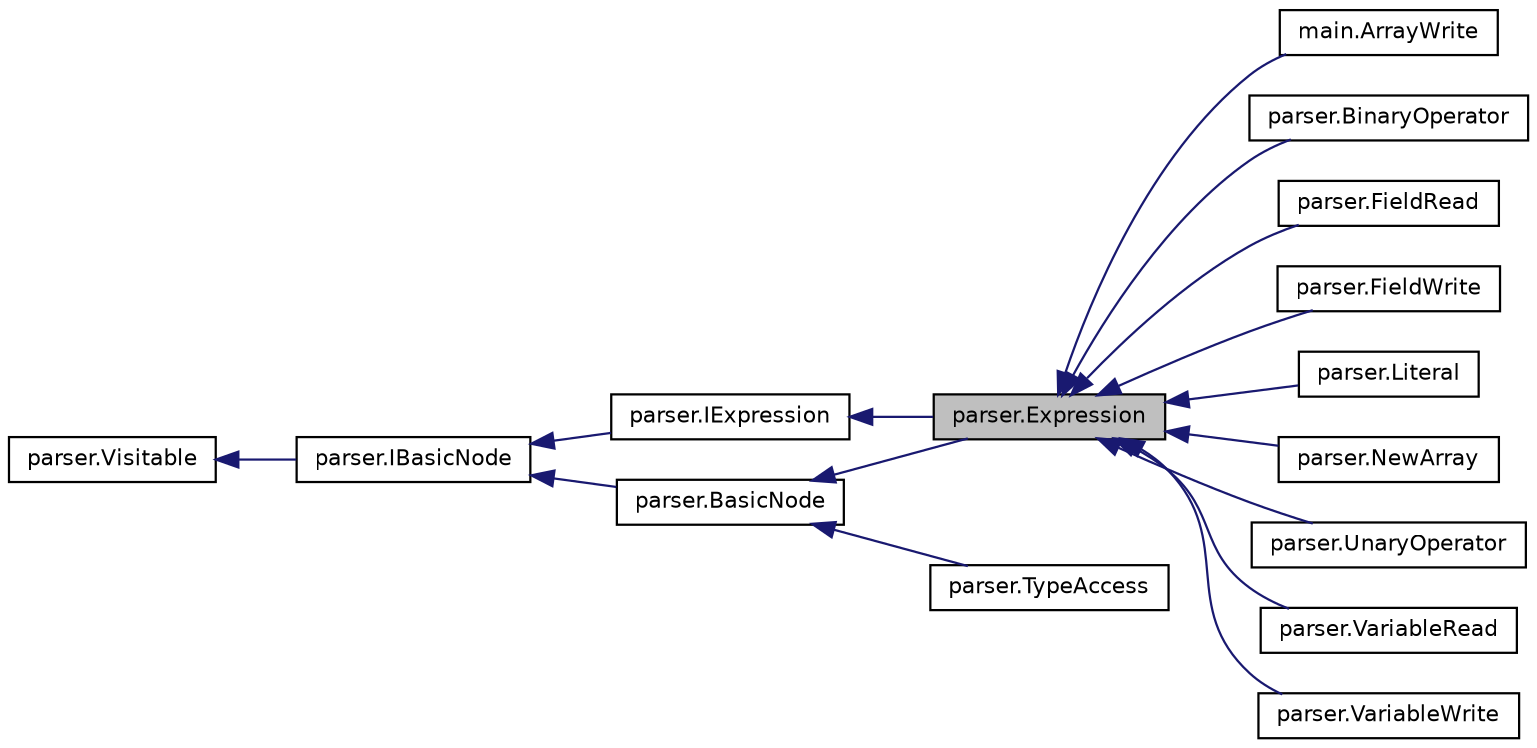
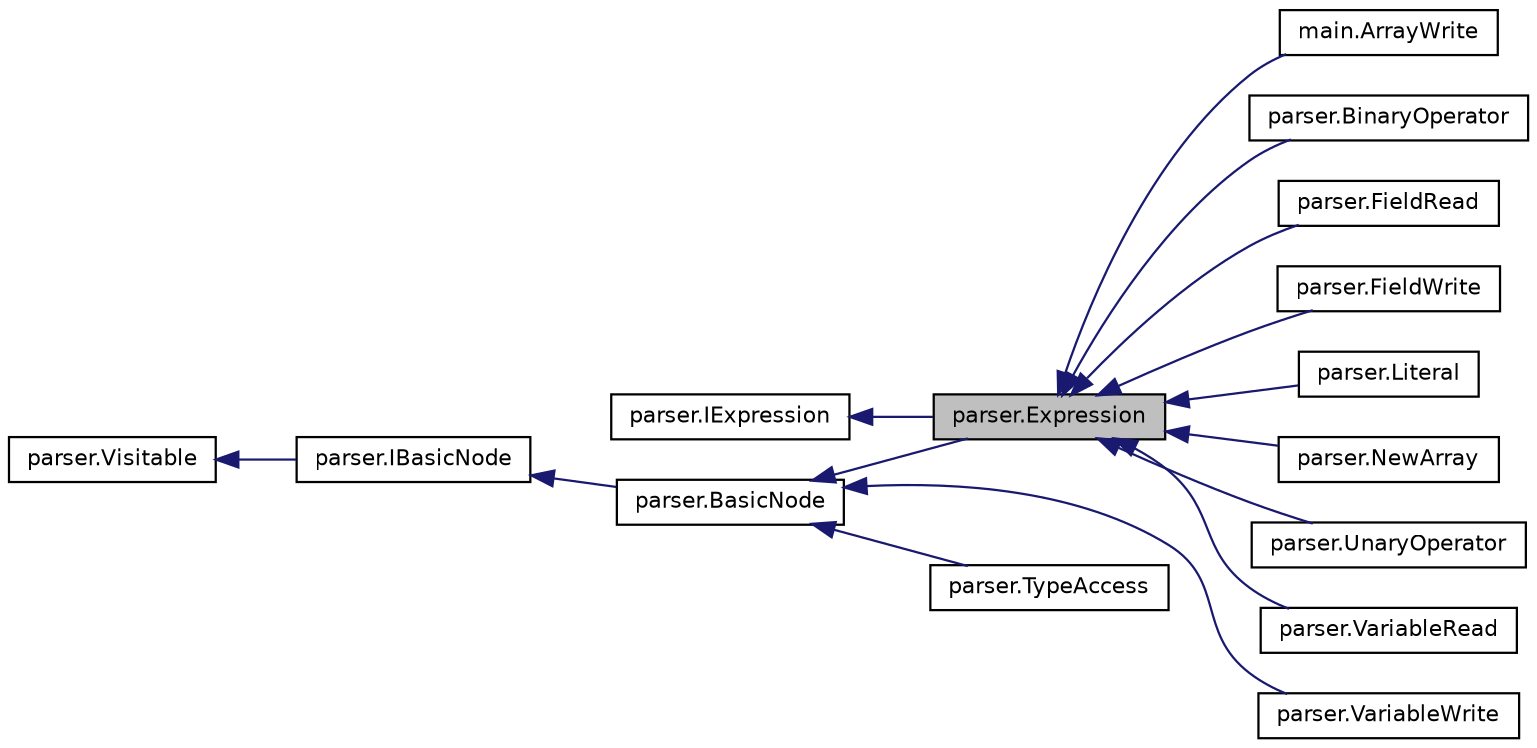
edge "parser.IExpression" -> "parser.IBasicNode": removed
edge "parser.VariableWrite" -> "parser.Expression": now "parser.VariableWrite" -> "parser.BasicNode"
